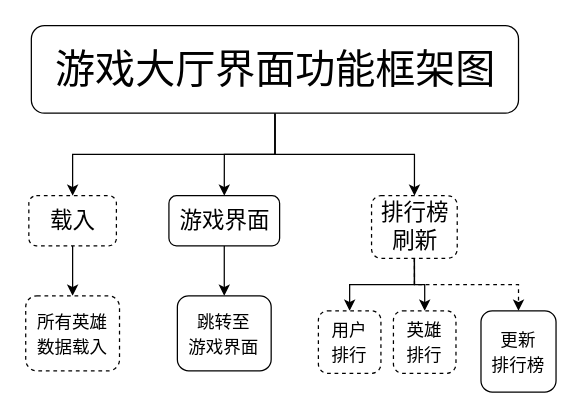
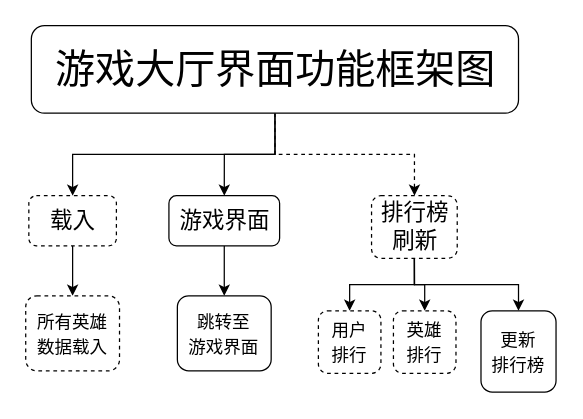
edge "游戏大厅界面功能框架图" -> "排行榜刷新": style solid -> dashed
edge "排行榜刷新" -> "更新 排行榜": style dashed -> solid
